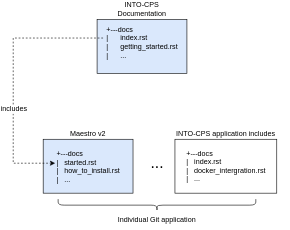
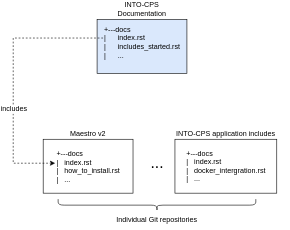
node "+---docs | index.rst | getting_started.rst | ...": label "+---docs | index.rst | getting_started.rst | ..." -> "+---docs | index.rst | includes_started.rst | ..."
node "Maestro v2": fillcolor #dae8fc -> #ffffff
node "+---docs | started.rst | how_to_install.rst | ...": label "+---docs | started.rst | how_to_install.rst | ..." -> "+---docs | index.rst | how_to_install.rst | ..."
node "Individual Git application": label "Individual Git application" -> "Individual Git repositories"
